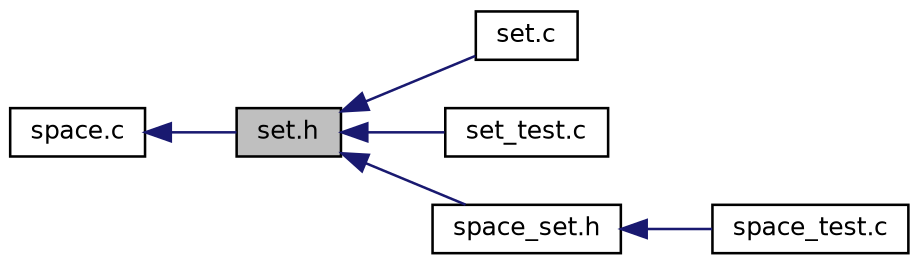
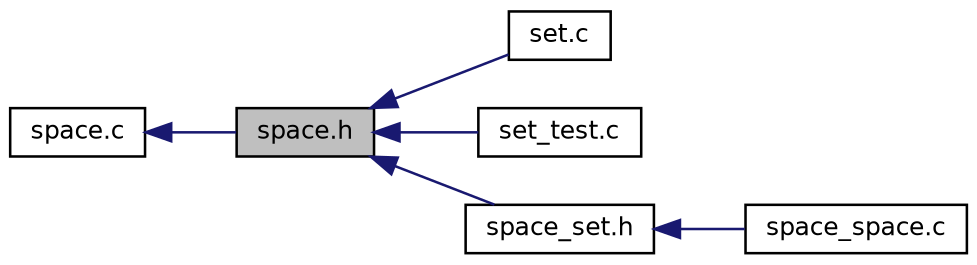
node "set.h": label "set.h" -> "space.h"
node "space_test.c": label "space_test.c" -> "space_space.c"
